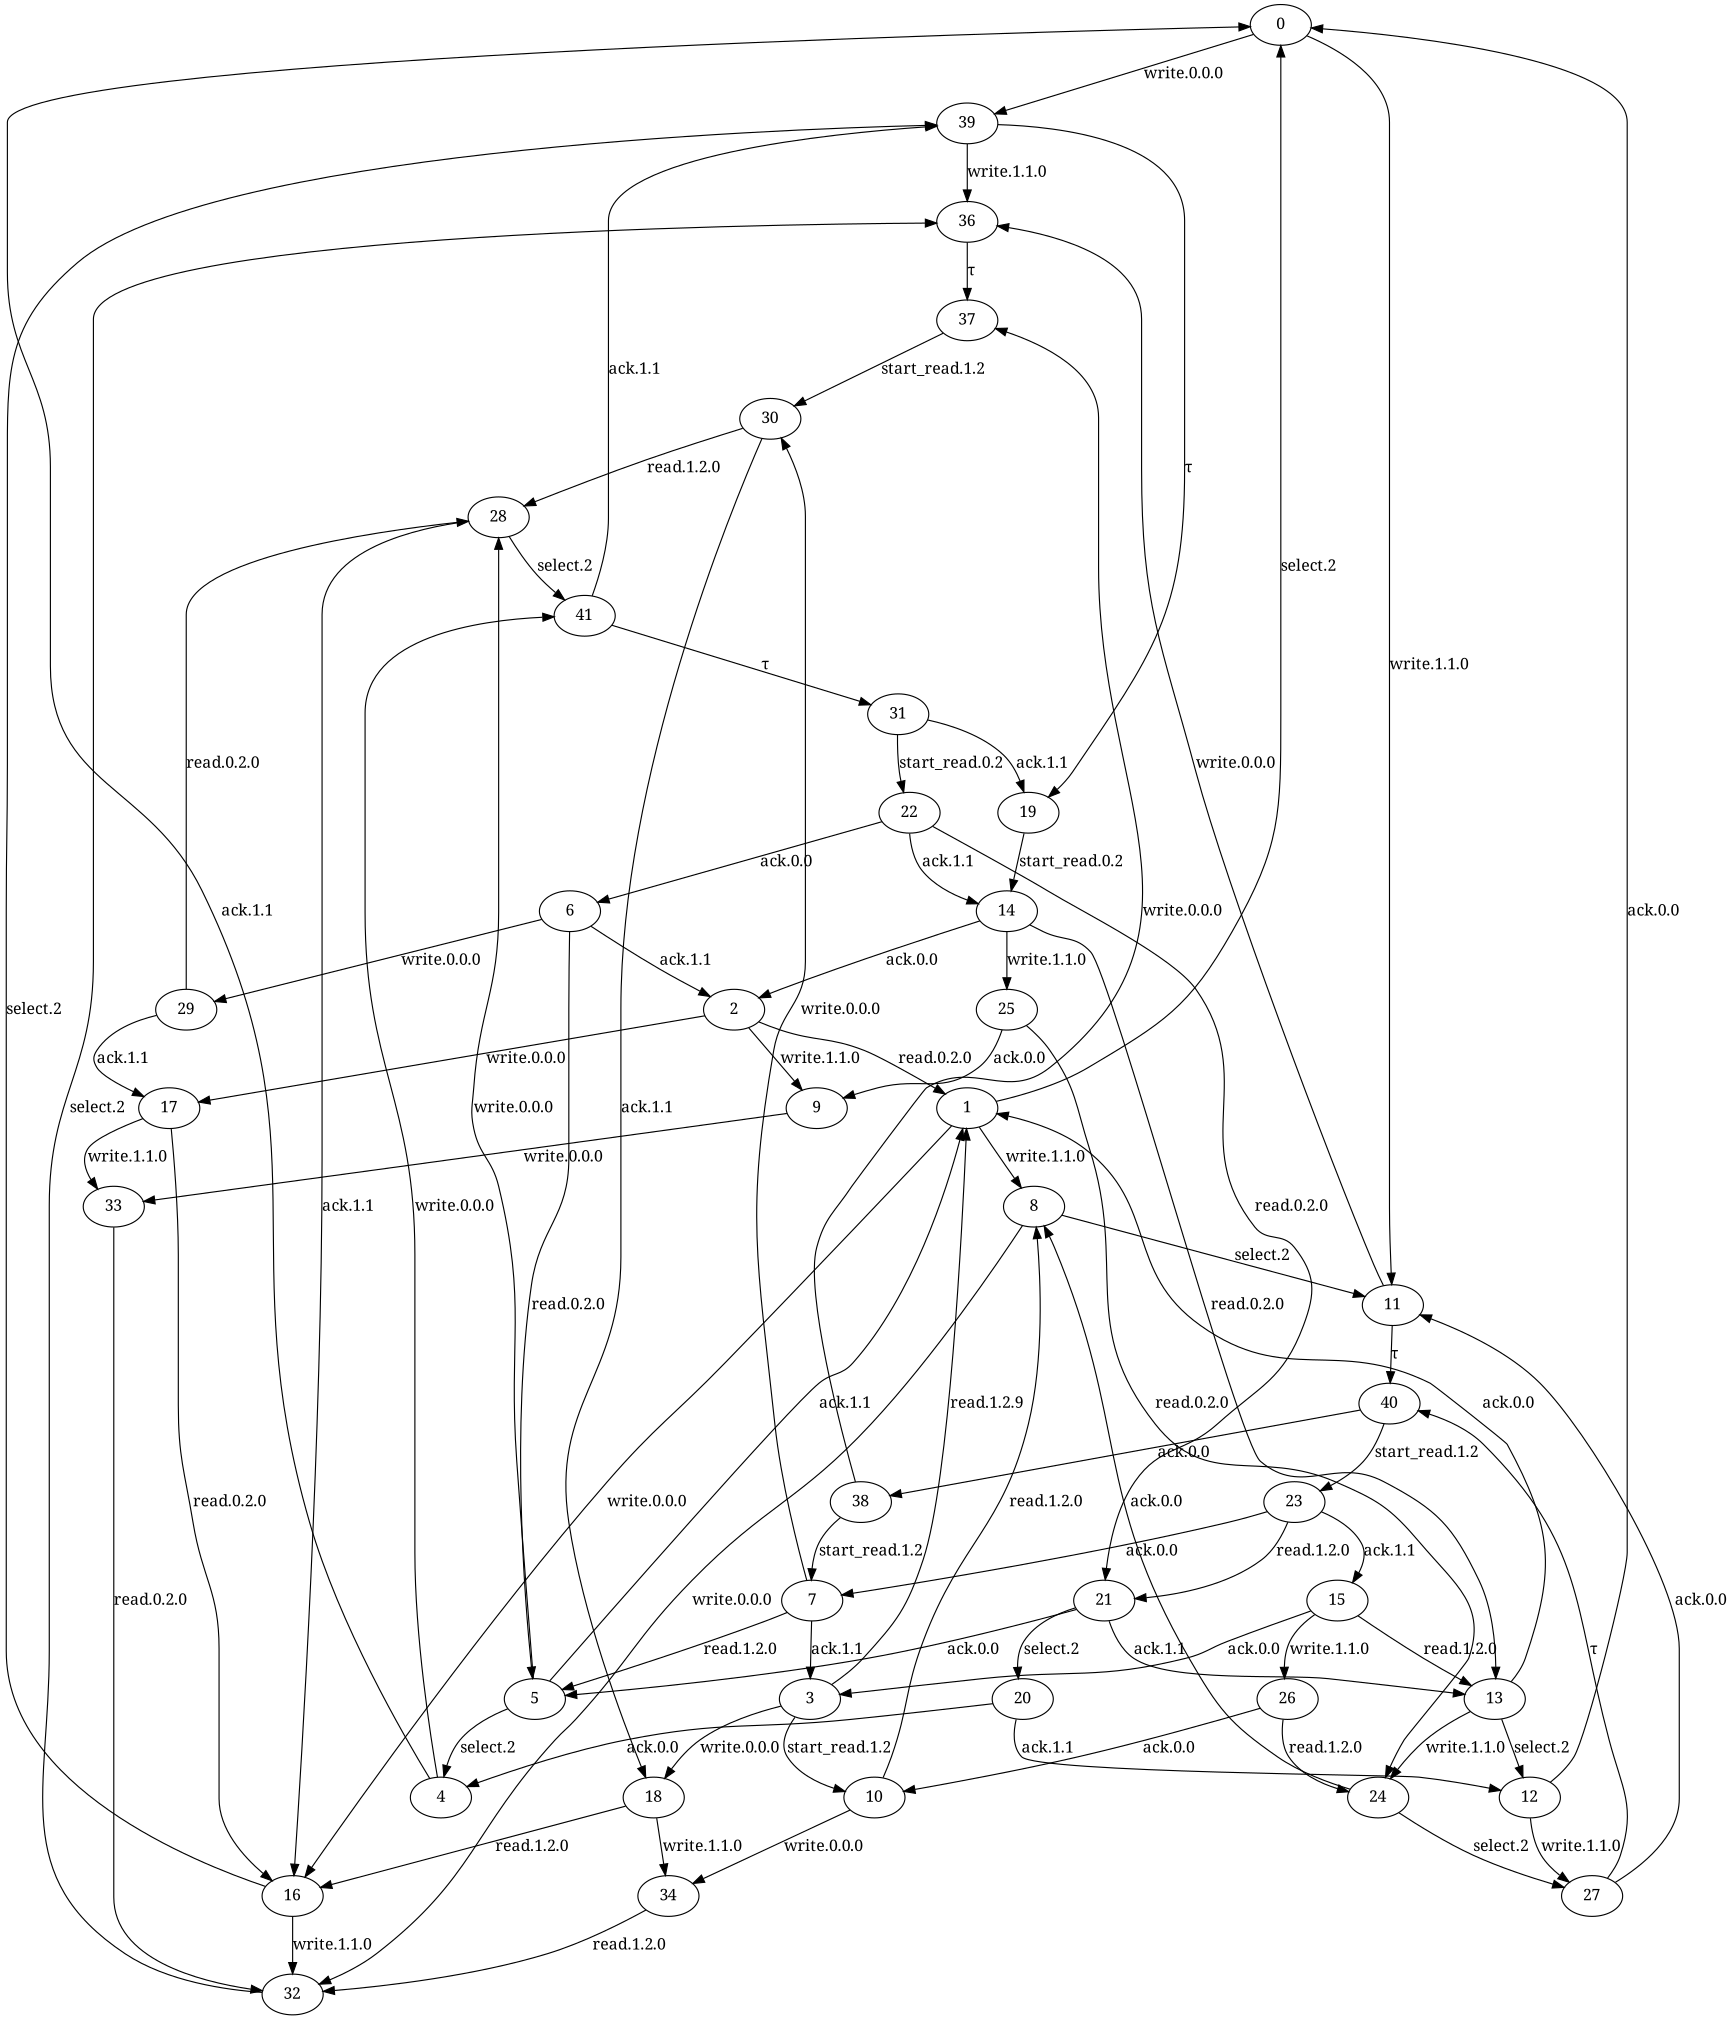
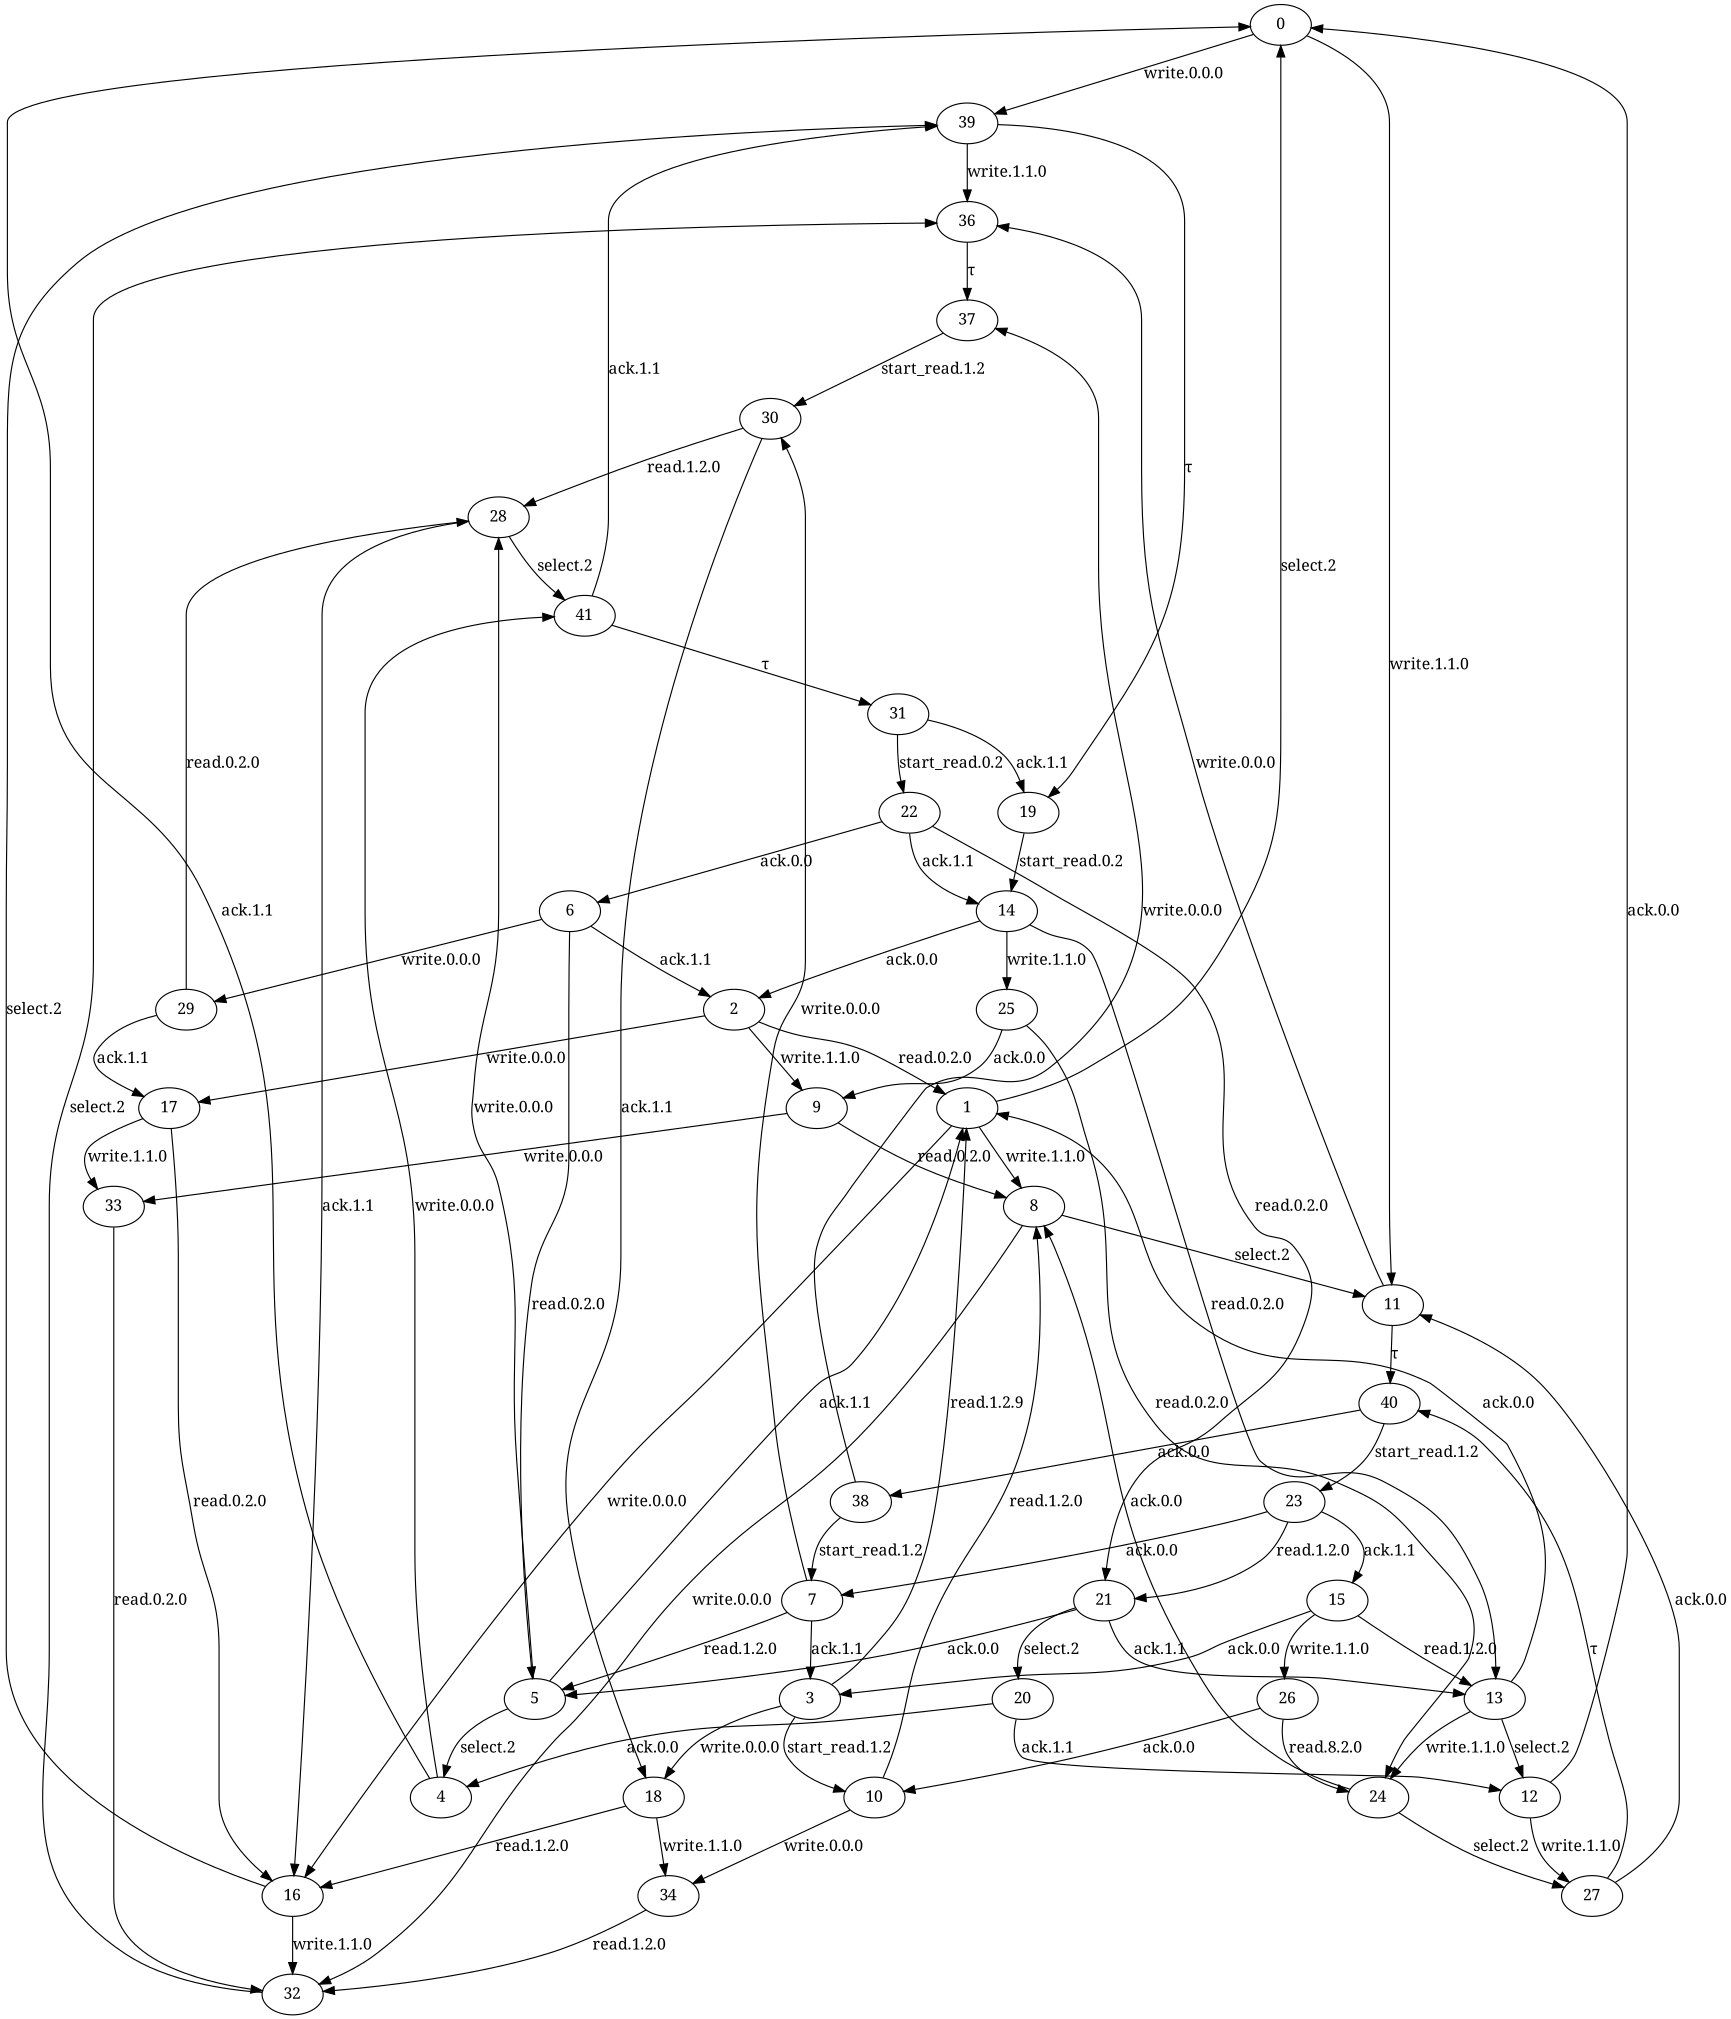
edge "9" -> "8": added, label "read.0.2.0"
edge "26" -> "24": label "read.1.2.0" -> "read.8.2.0"
